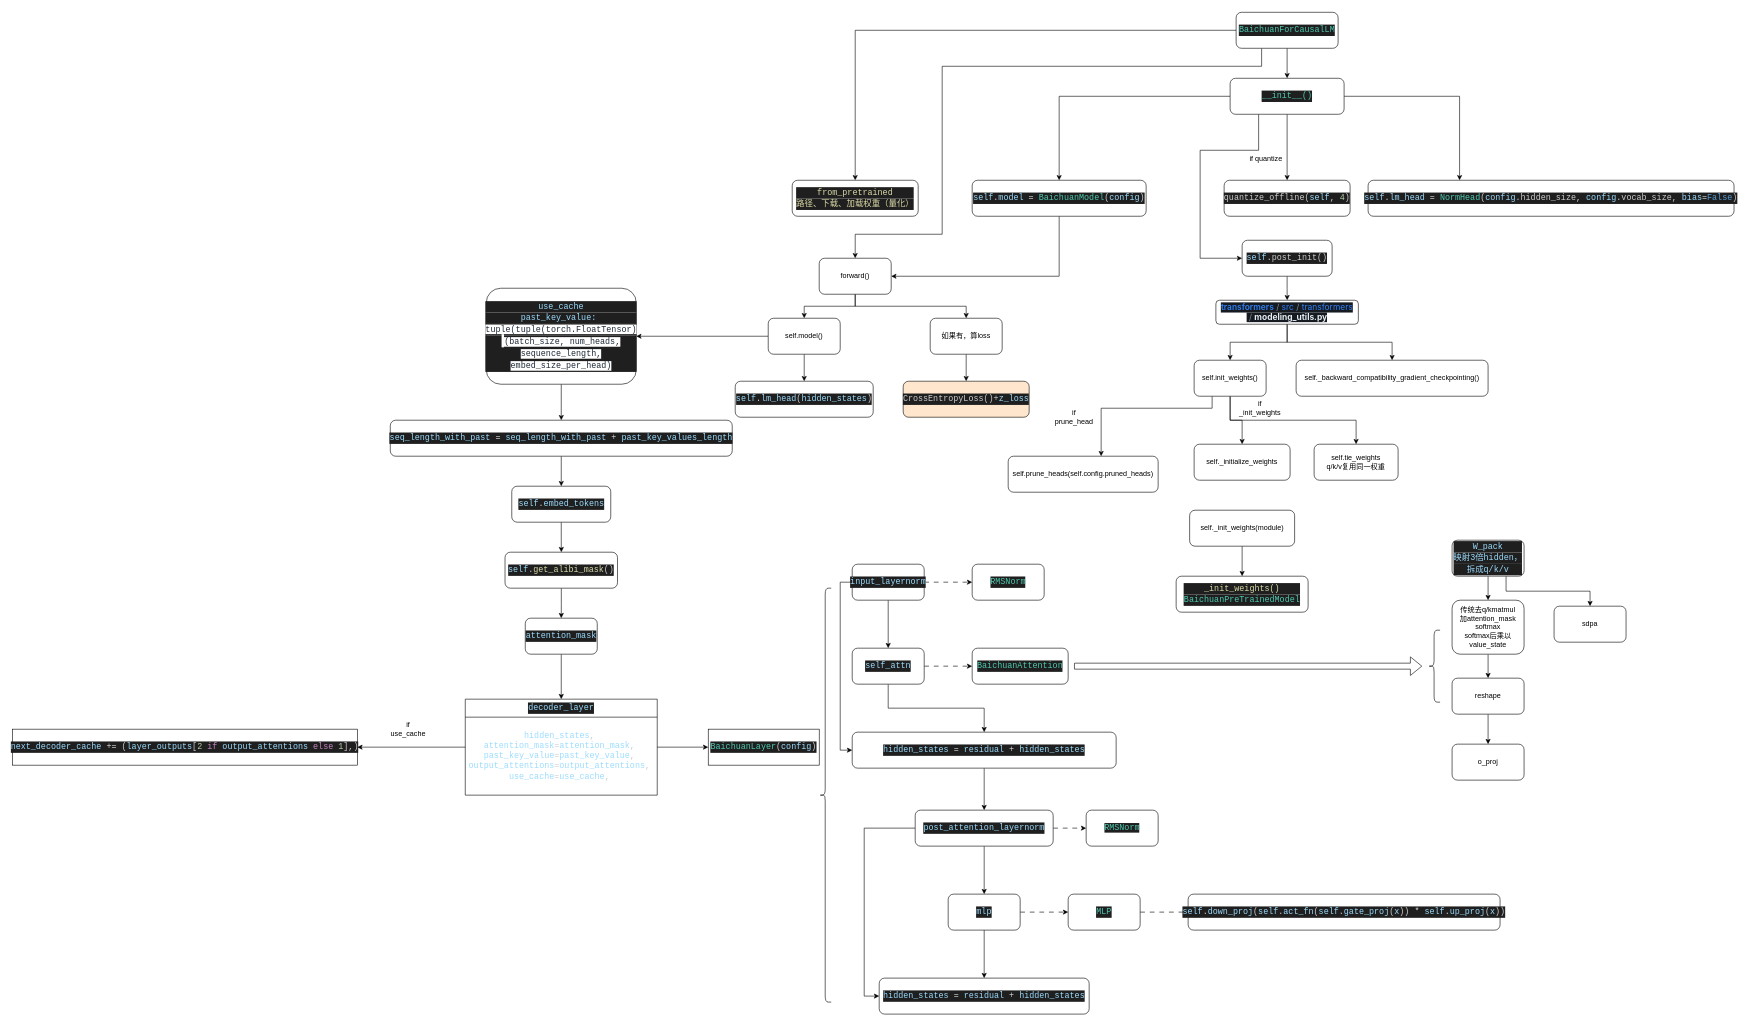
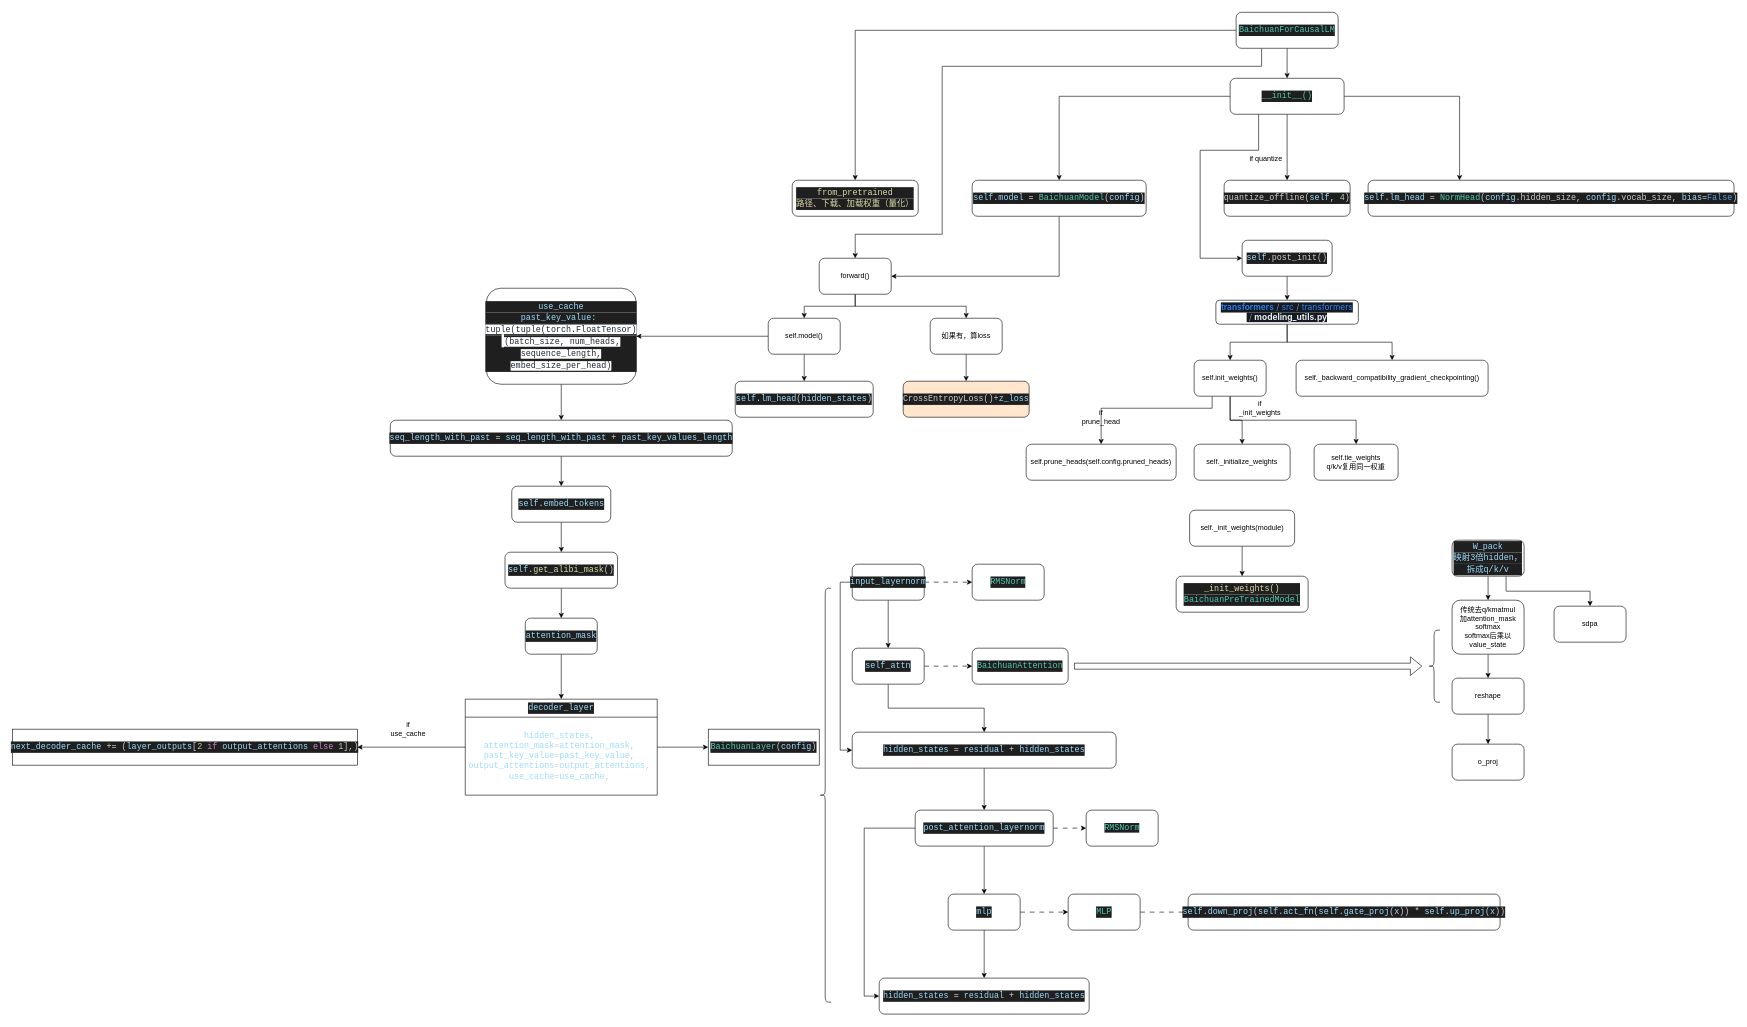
node "if prune_head": moved (1074, 417) -> (1101, 417)
node "self.prune_heads(self.config.pruned_heads)": moved (1083, 474) -> (1101, 462)
